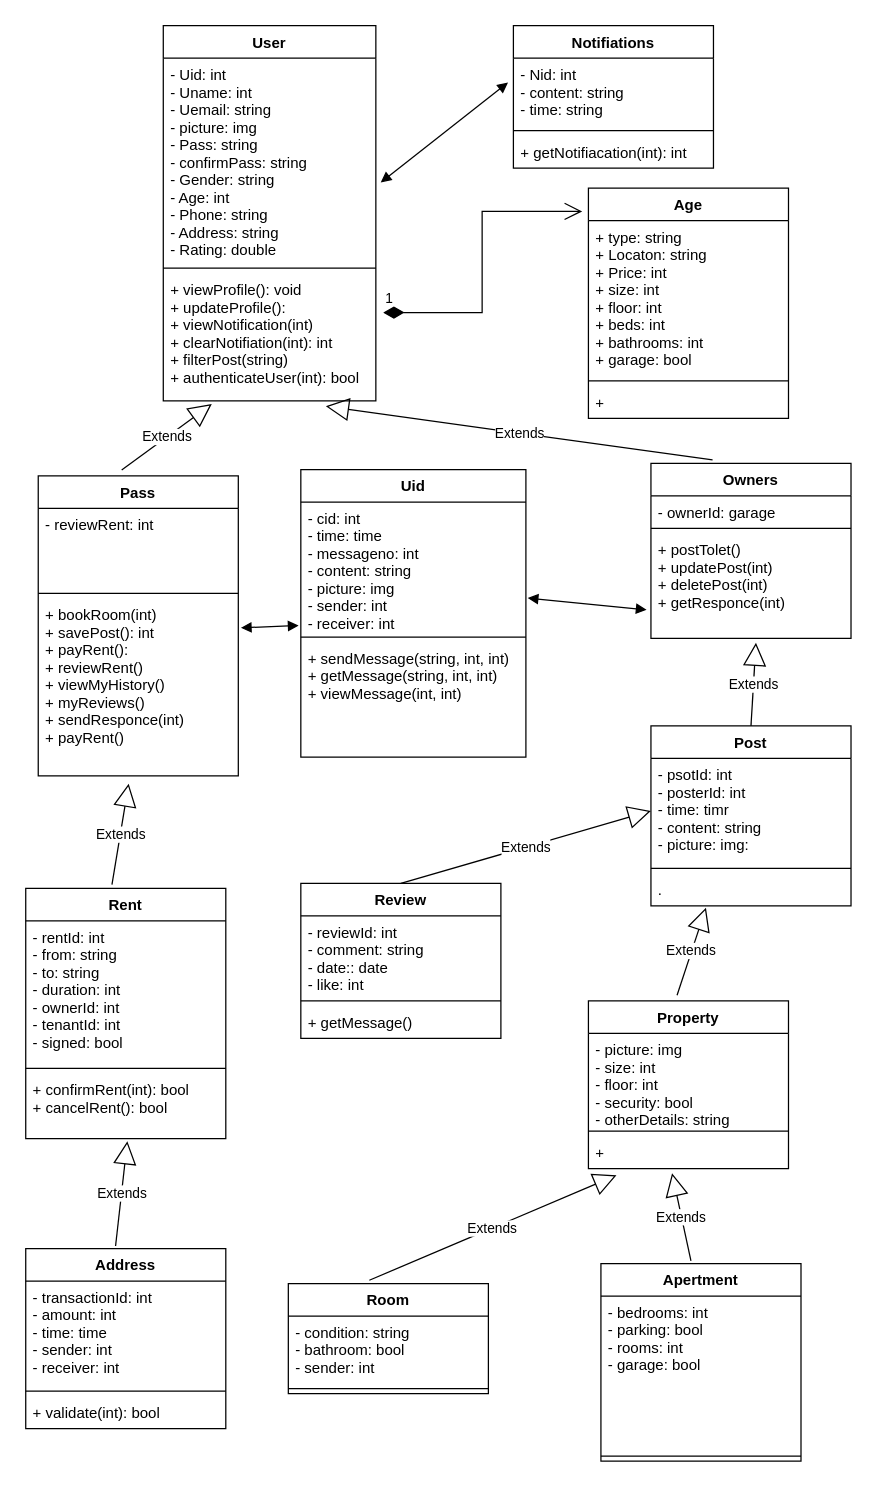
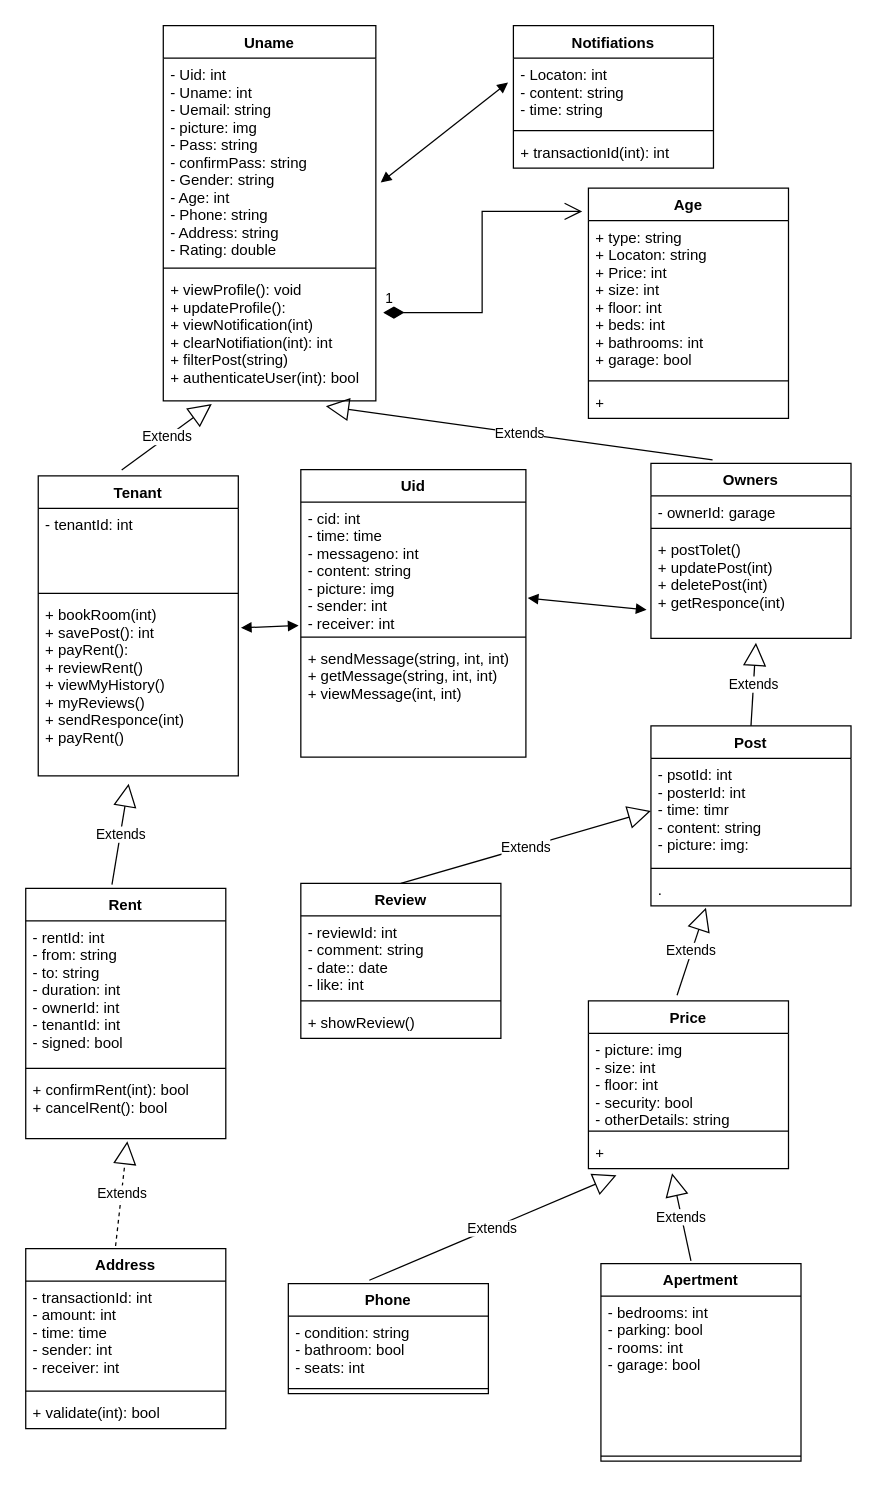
node "User": label "User" -> "Uname"
node "- Nid: int - content: string - time: string": label "- Nid: int - content: string - time: string" -> "- Locaton: int - content: string - time: string"
node "+ getNotifiacation(int): int": label "+ getNotifiacation(int): int" -> "+ transactionId(int): int"
node "Pass": label "Pass" -> "Tenant"
node "- reviewRent: int": label "- reviewRent: int" -> "- tenantId: int"
node "Property": label "Property" -> "Price"
node "+ getMessage()": label "+ getMessage()" -> "+ showReview()"
edge "Address" -> "+ confirmRent(int): bool + cancelRent(): bool": style solid -> dashed
node "Room": label "Room" -> "Phone"
node "- condition: string - bathroom: bool - sender: int": label "- condition: string - bathroom: bool - sender: int" -> "- condition: string - bathroom: bool - seats: int"
